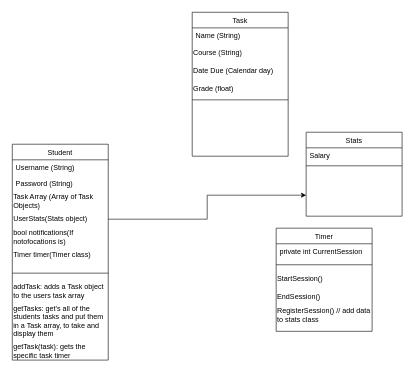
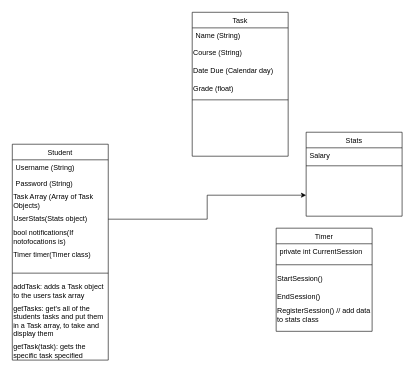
node "getTask(task): gets the specific task timer": label "getTask(task): gets the specific task timer" -> "getTask(task): gets the specific task specified"
